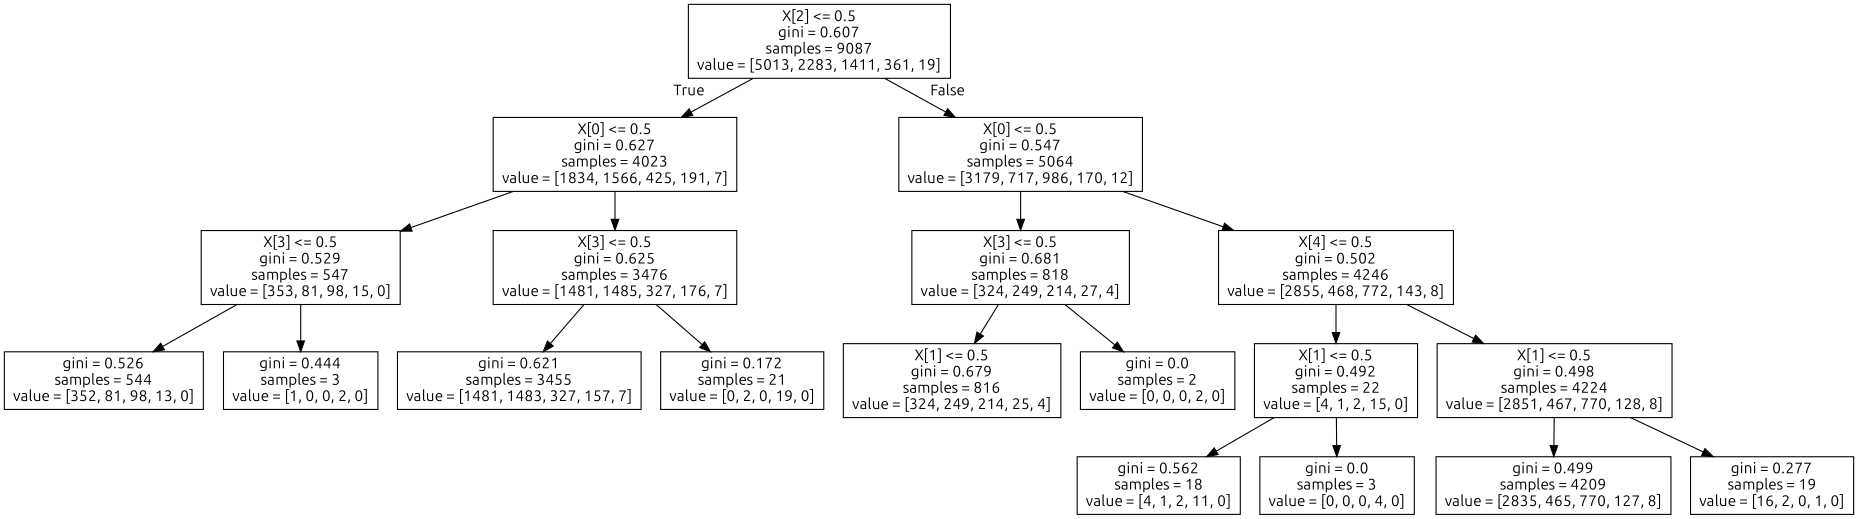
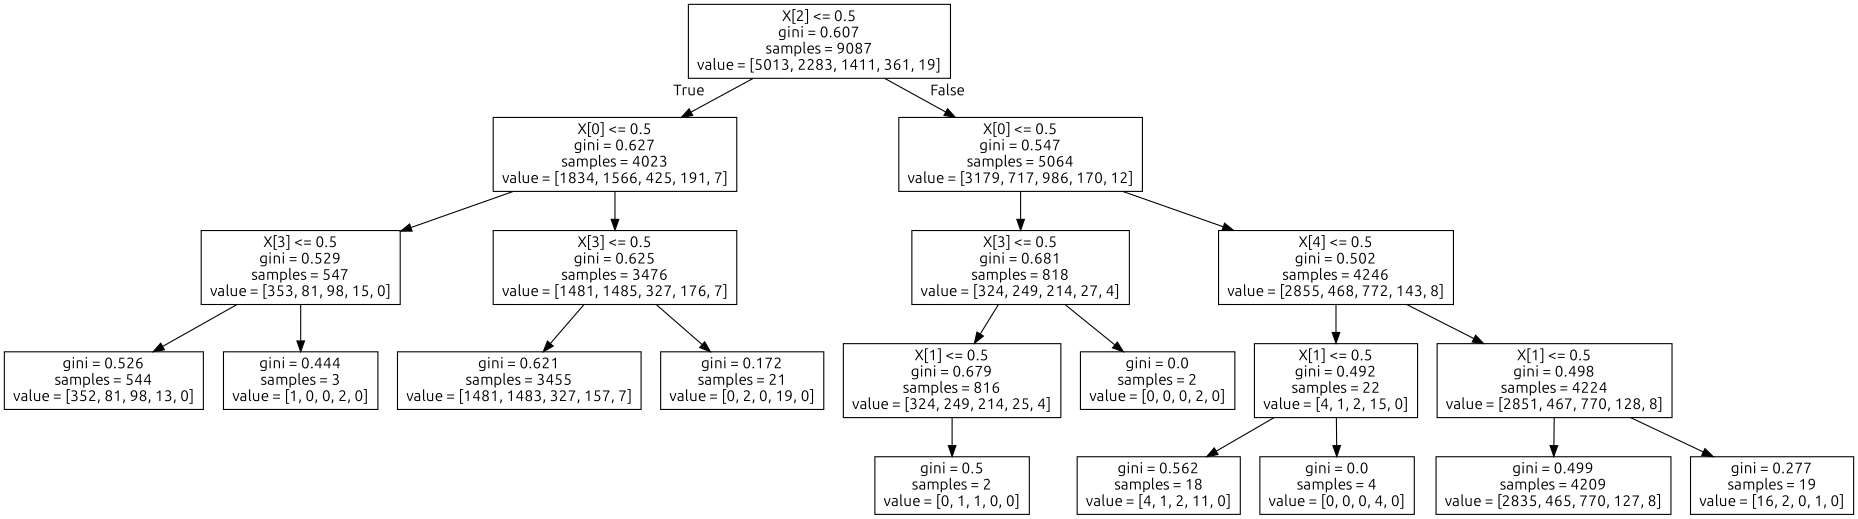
node "gini = 0.5 samples = 2 value = [0, 1, 1, 0, 0]": added
node "gini = 0.0 samples = 3 value = [0, 0, 0, 4, 0]": label "gini = 0.0 samples = 3 value = [0, 0, 0, 4, 0]" -> "gini = 0.0 samples = 4 value = [0, 0, 0, 4, 0]"
